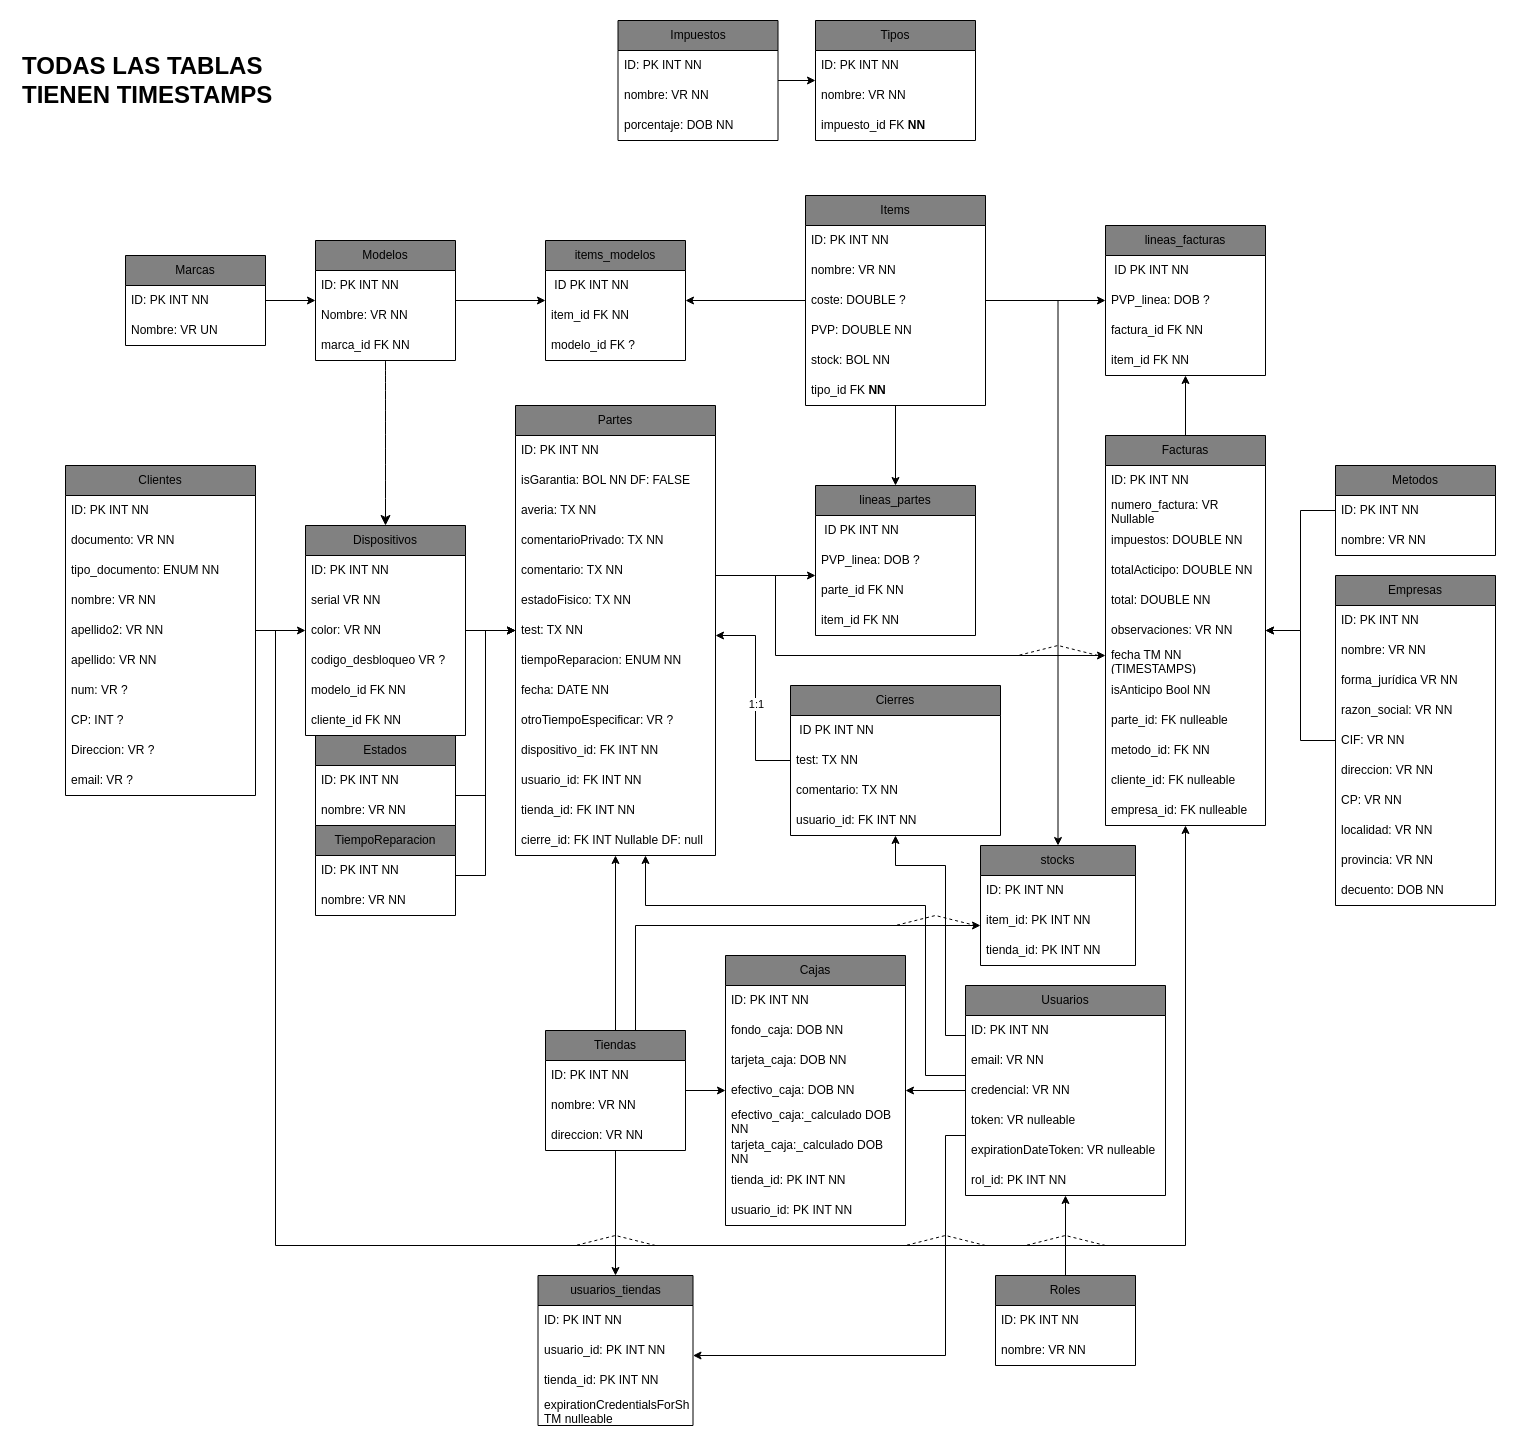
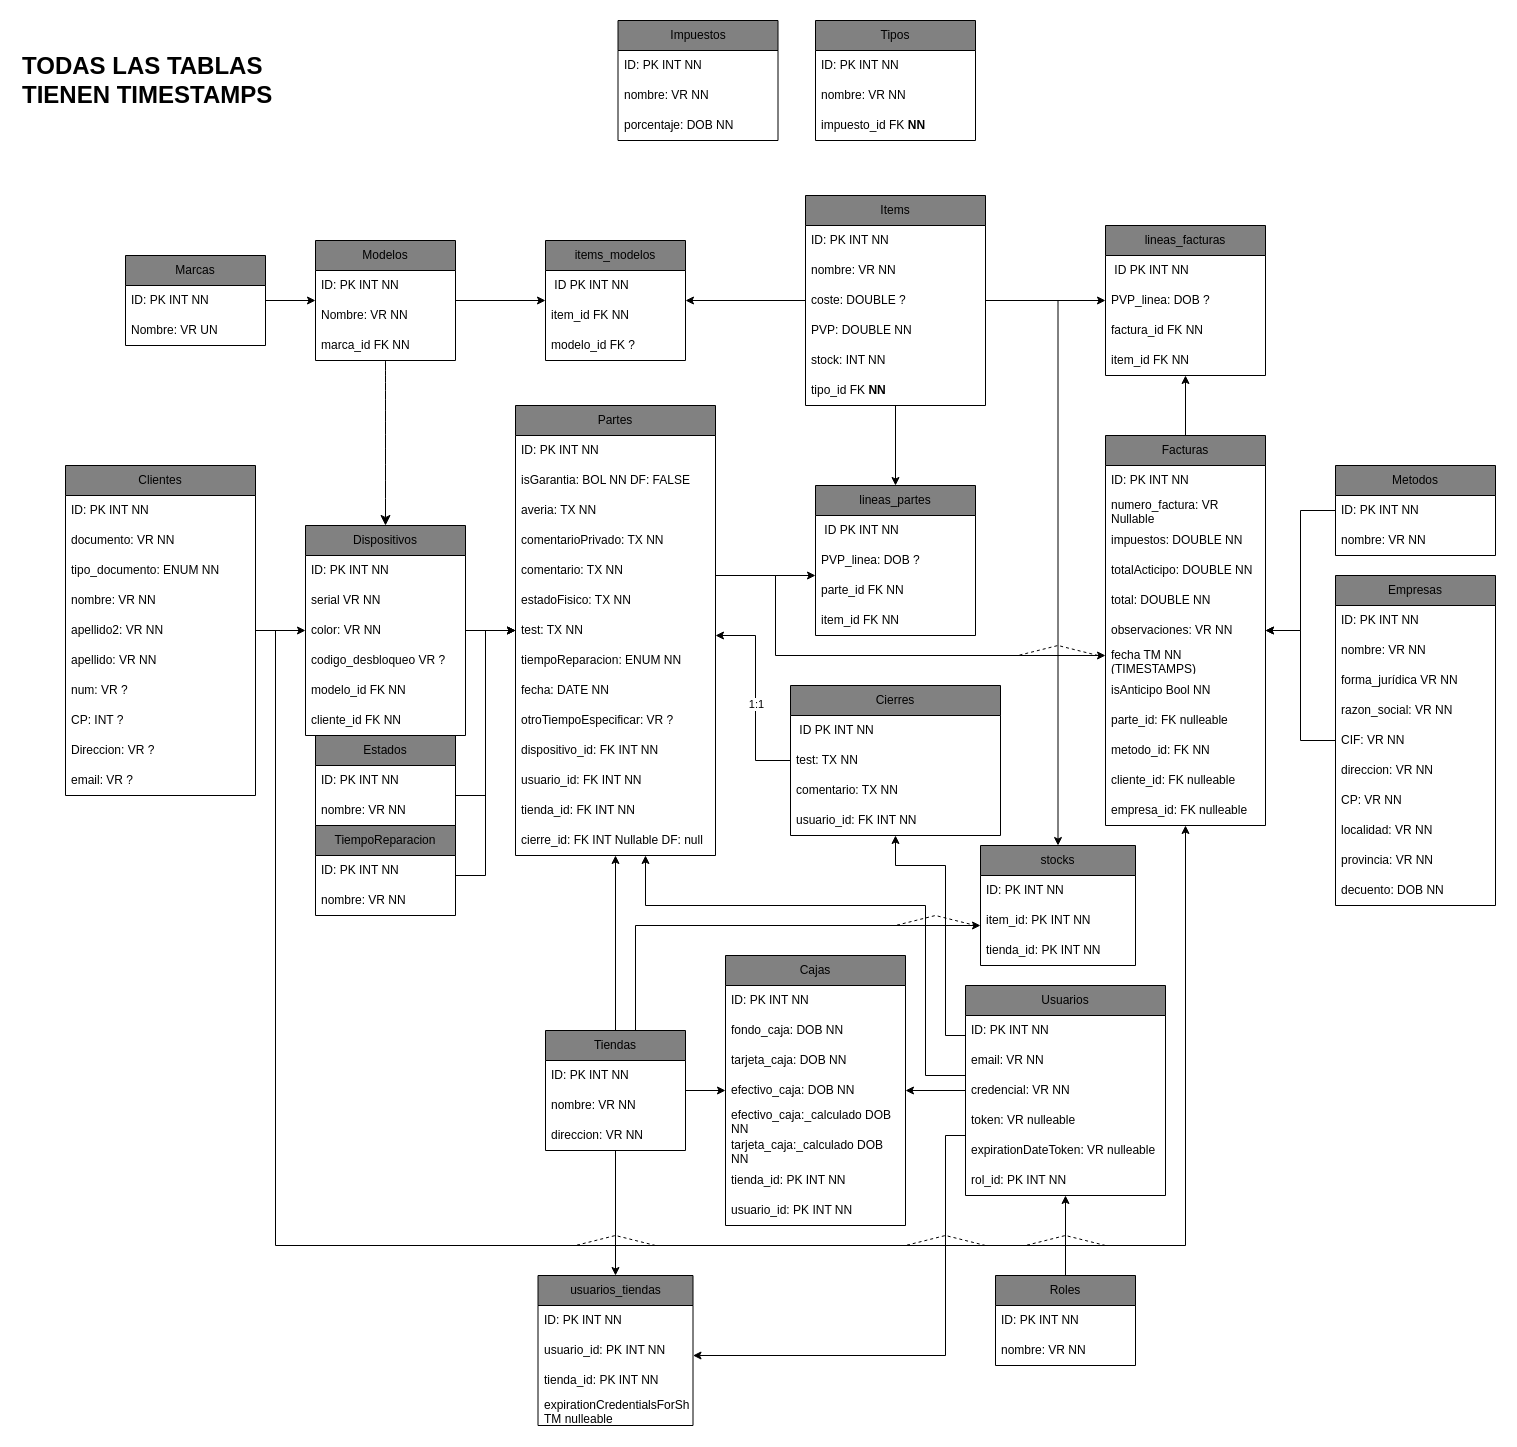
edge "Impuestos" -> "Tipos": removed
node "stock: BOL NN": label "stock: BOL NN" -> "stock: INT NN"
